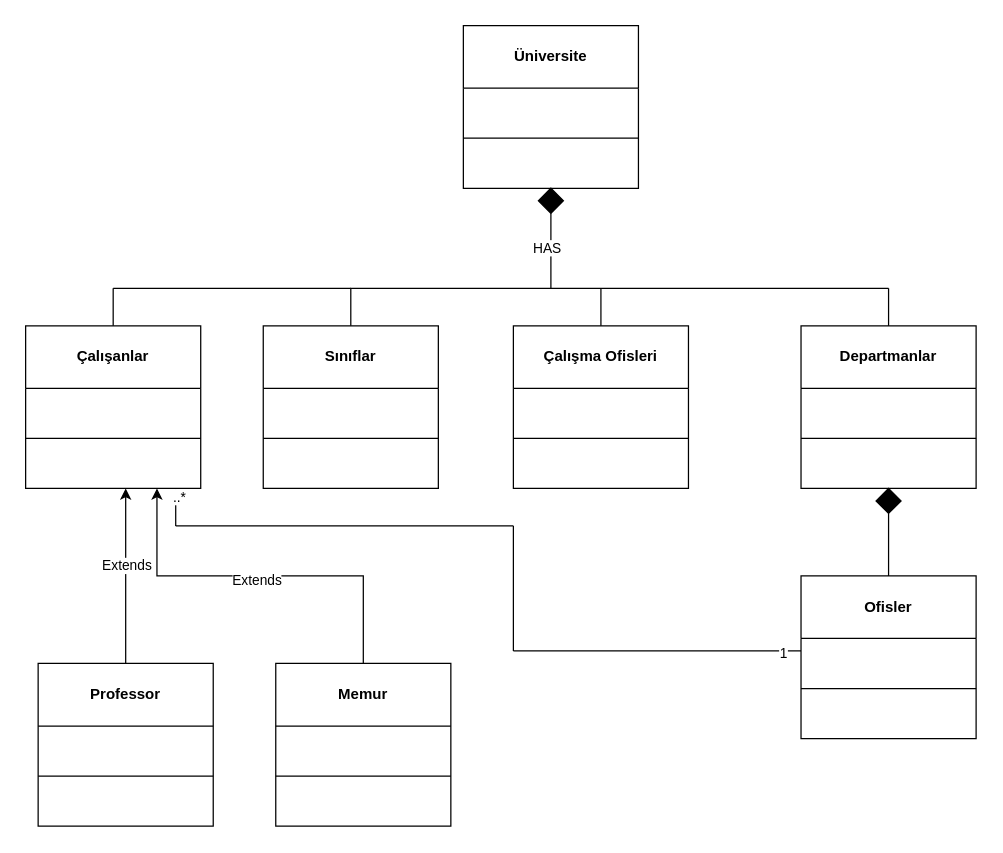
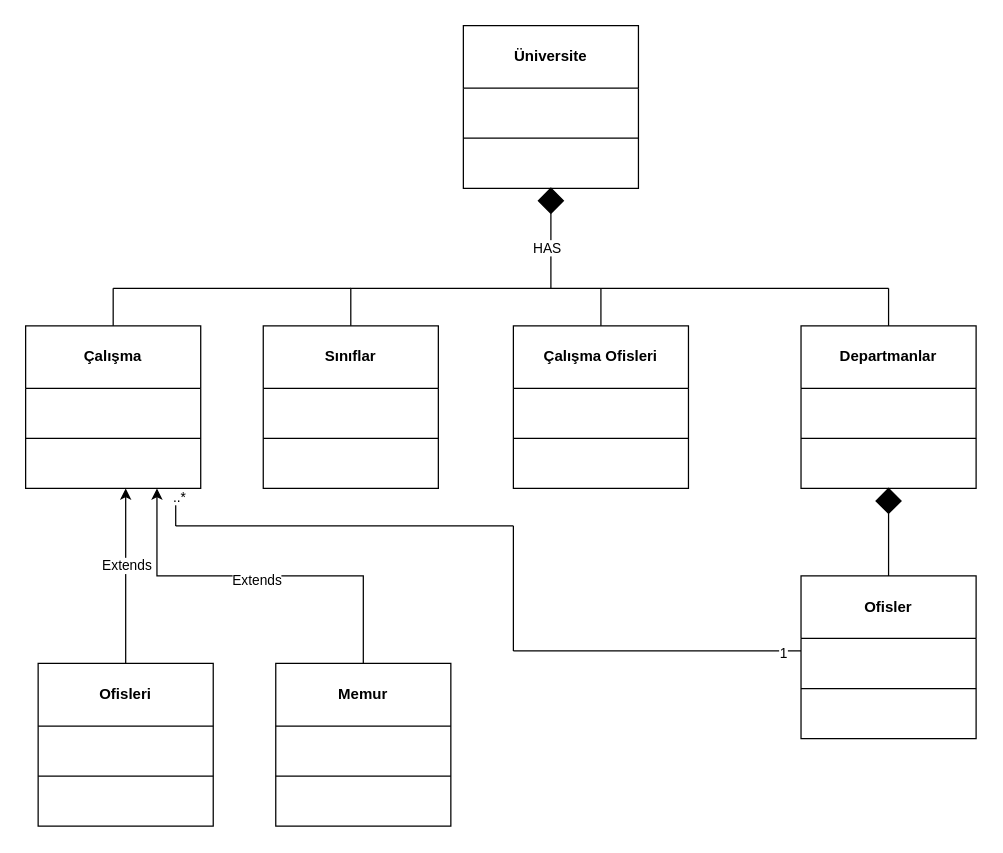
node "Çalışanlar": label "Çalışanlar" -> "Çalışma"
node "Professor": label "Professor" -> "Ofisleri"
